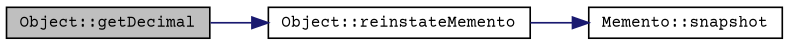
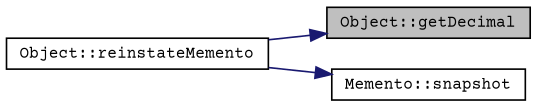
edge "Object::getDecimal" -> "Object::reinstateMemento": reversed
